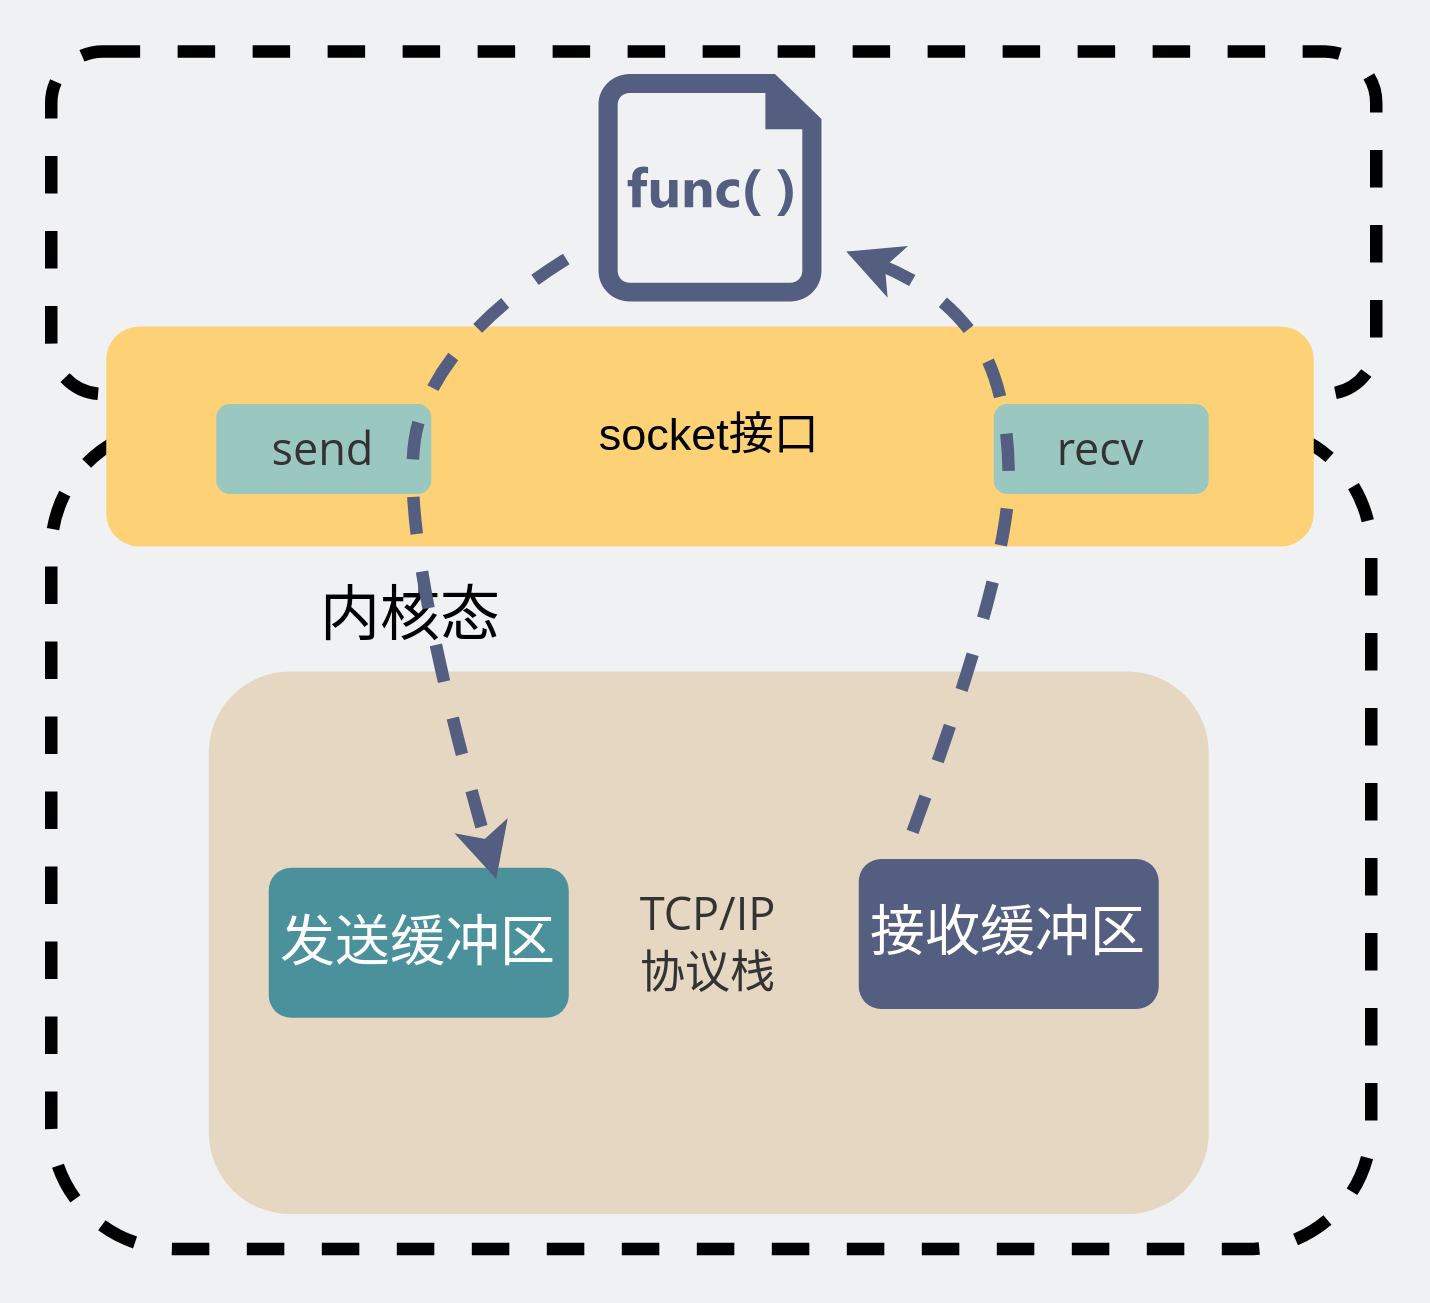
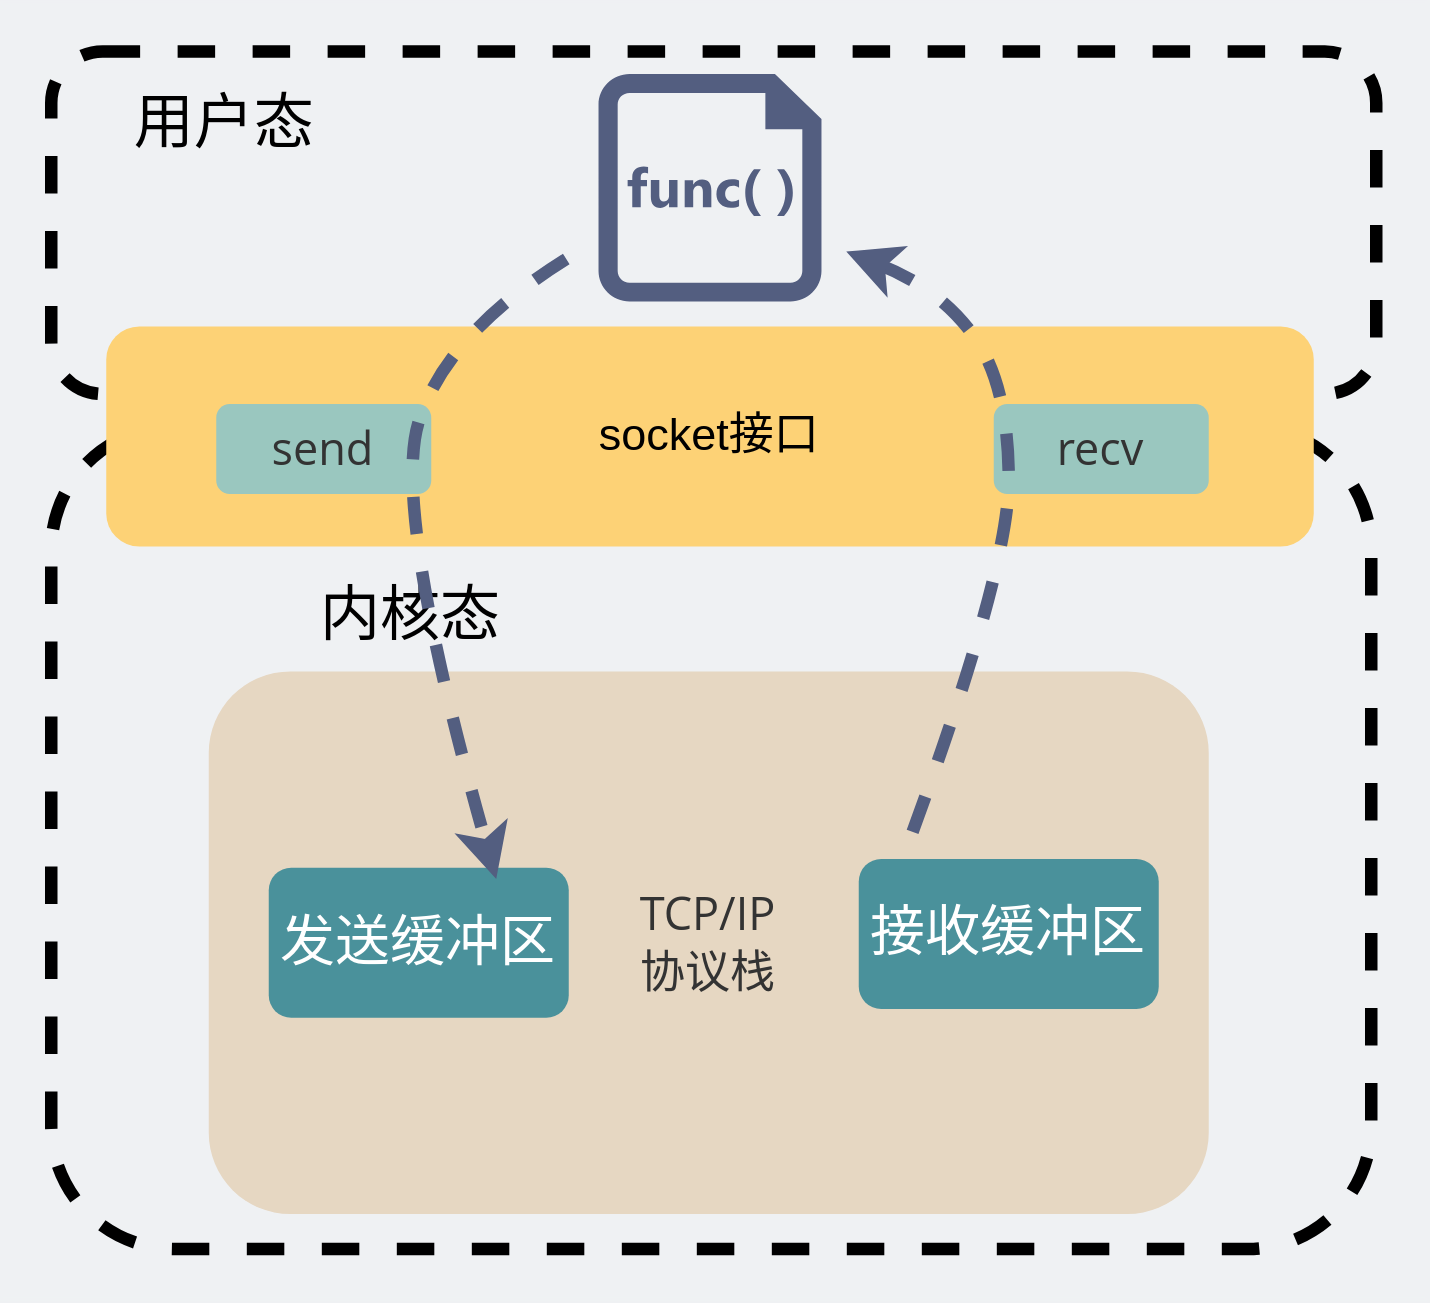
node "用户态": added
node "接收缓冲区": fillcolor #535e80 -> #4a919b
